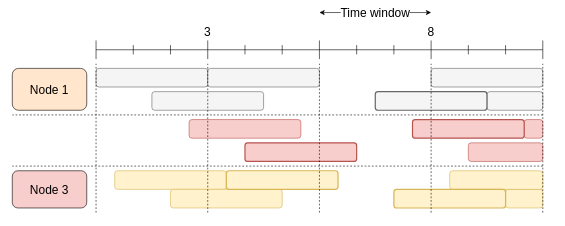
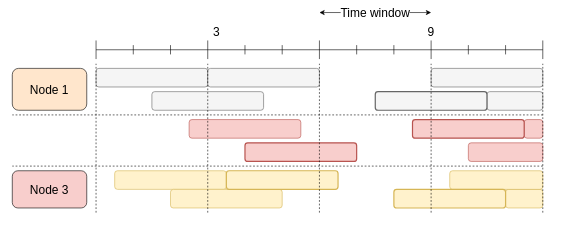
node "3": moved (208, 31) -> (217, 31)
node "8": label "8" -> "9"
